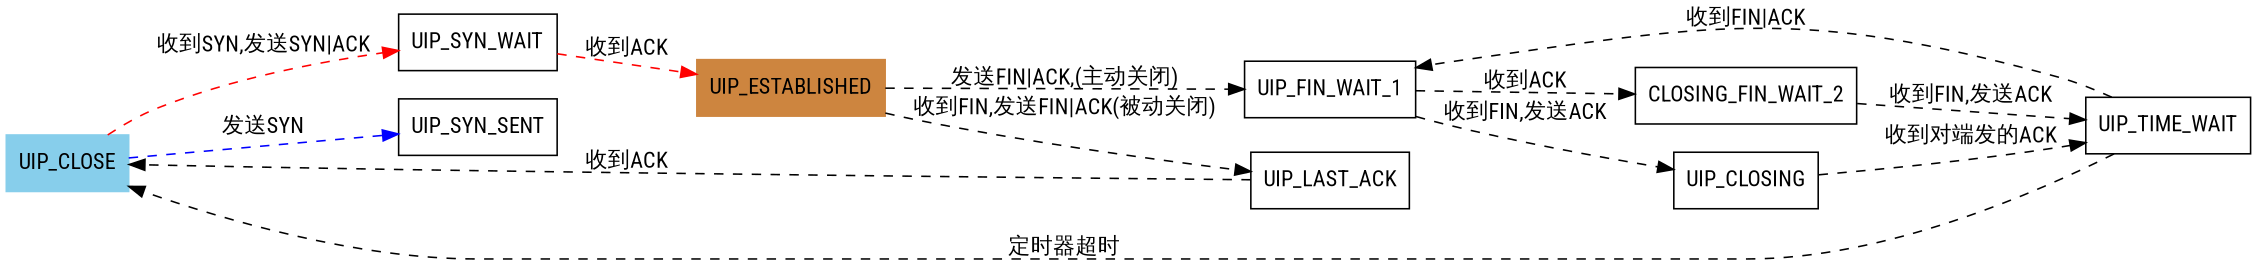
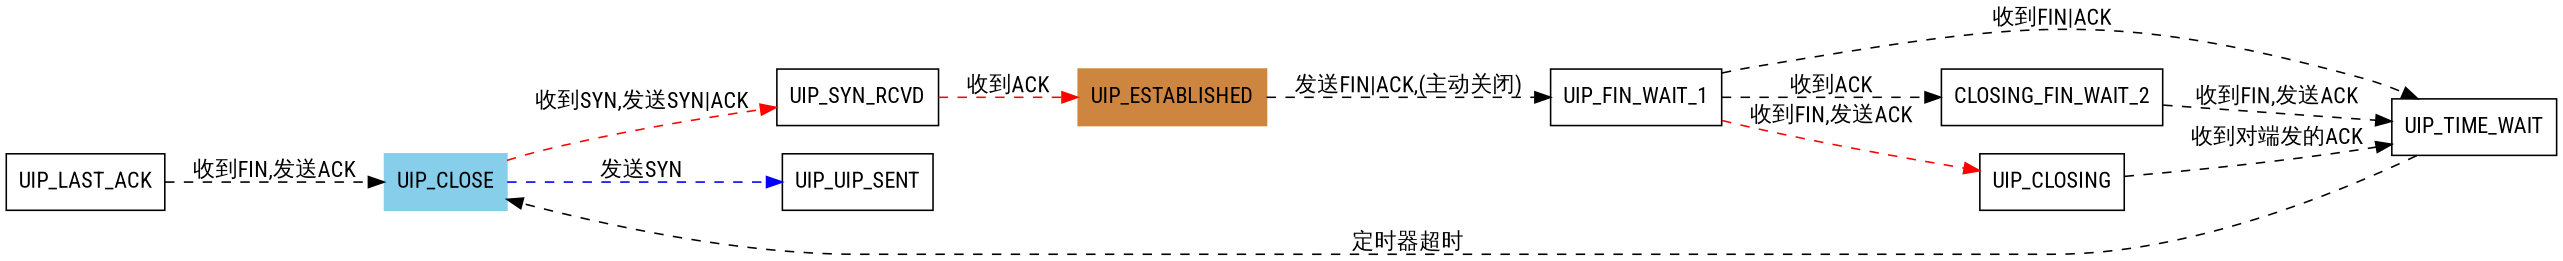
edge "UIP_TIME_WAIT" -> "UIP_FIN_WAIT_1": reversed
node "UIP_SYN_WAIT": label "UIP_SYN_WAIT" -> "UIP_SYN_RCVD"
node "UIP_SYN_SENT": label "UIP_SYN_SENT" -> "UIP_UIP_SENT"
edge "UIP_FIN_WAIT_1" -> "UIP_CLOSING": color black -> #ff0000
edge "UIP_ESTABLISHED" -> "UIP_LAST_ACK": removed, label "收到FIN,发送FIN|ACK(被动关闭)"
edge "UIP_LAST_ACK" -> "UIP_CLOSE": label "收到ACK" -> "收到FIN,发送ACK"
